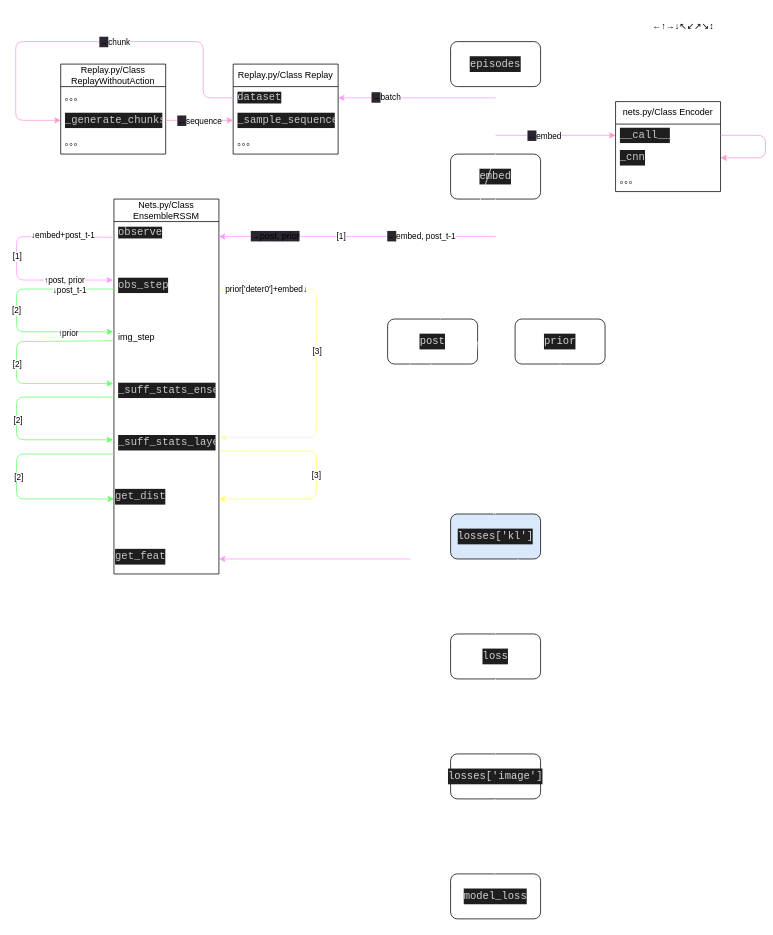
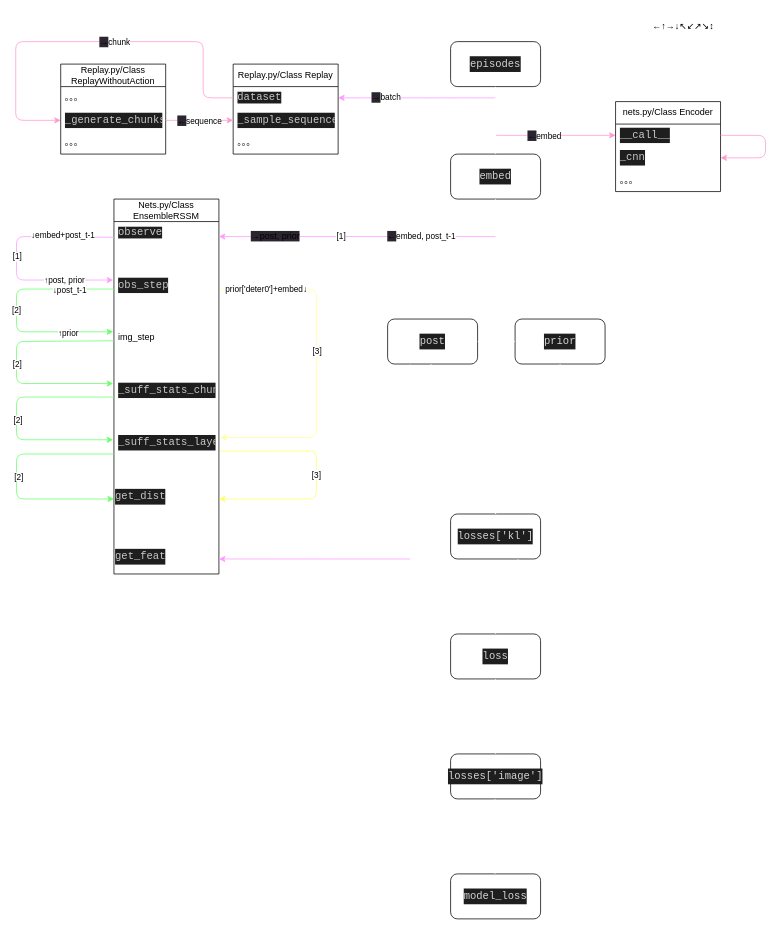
edge "embed" -- "post": now "embed" -- "episodes"
edge "post" -- "losses['kl']": now "post" -- "prior"
edge "post" -- "loss": style solid -> dashed
node "_suff_stats_ensemble": label "_suff_stats_ensemble" -> "_suff_stats_chunks"
node "losses['kl']": fillcolor #dae8fc -> #ffffff
